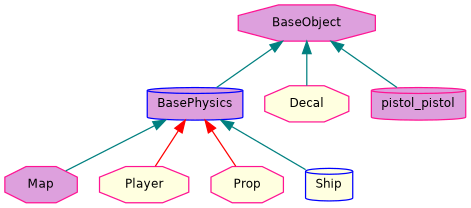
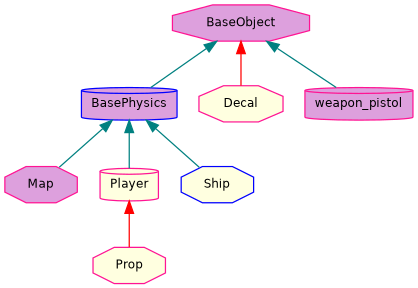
edge "Decal" -> "BaseObject": color teal -> red
node "pistol_pistol": label "pistol_pistol" -> "weapon_pistol"
edge "Player" -> "BasePhysics": color red -> teal
edge "Prop" -> "BasePhysics": now "Prop" -> "Player"
node "Player": shape octagon -> cylinder
node "Ship": shape cylinder -> octagon
